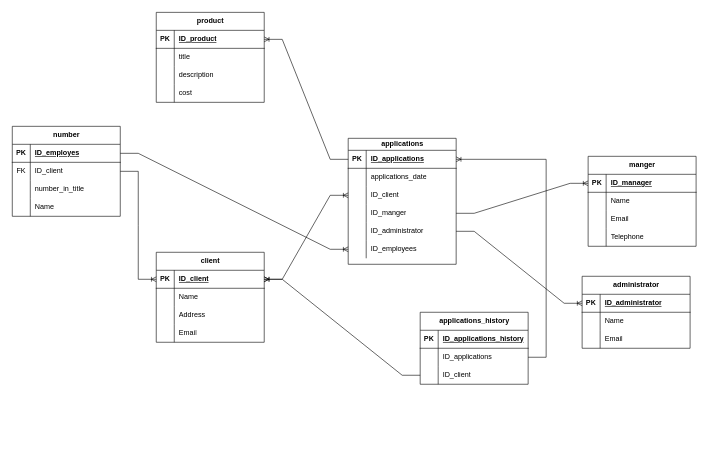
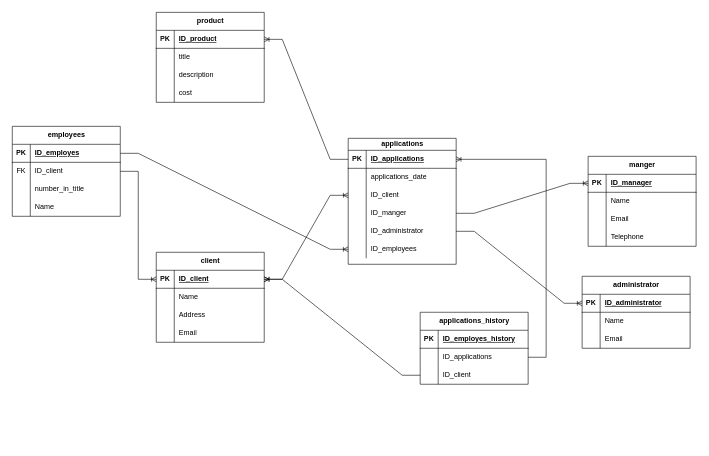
node "number": label "number" -> "employees"
node "ID_applications_history": label "ID_applications_history" -> "ID_employes_history"
